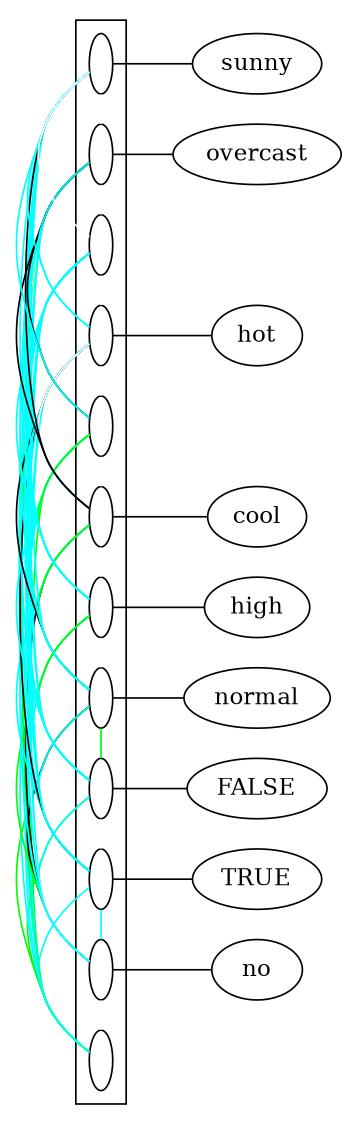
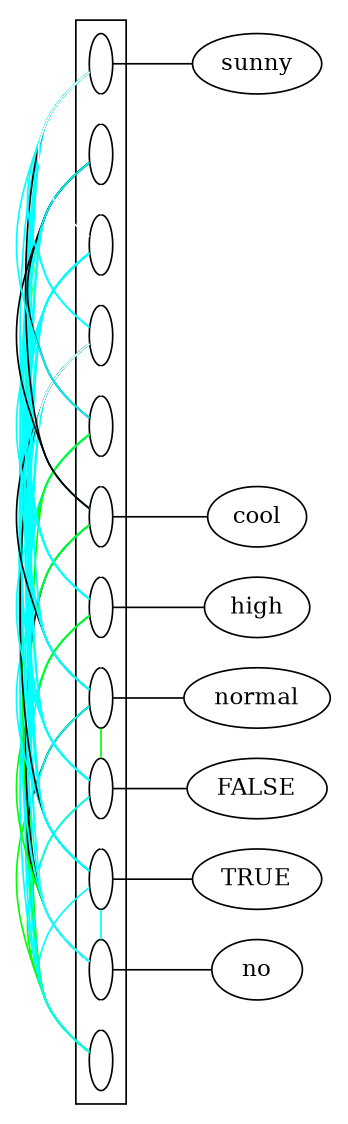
node "overcast": removed
node "hot": removed
